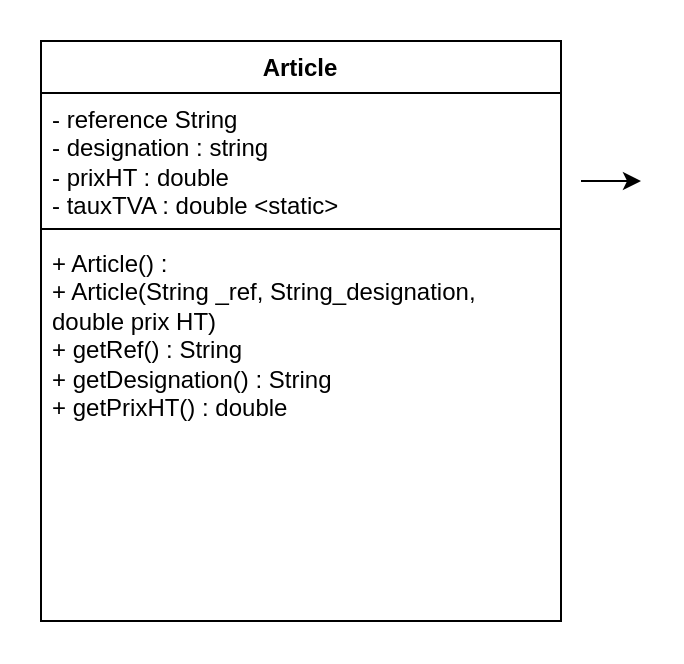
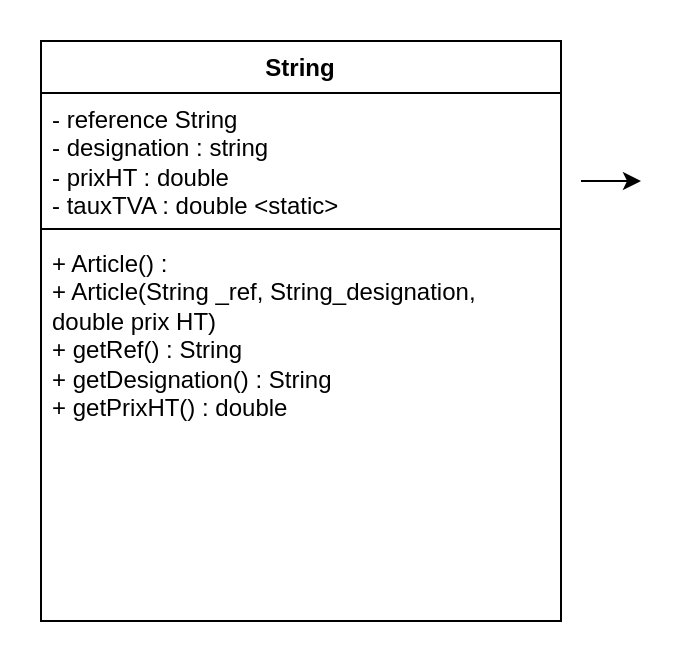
node "Article": label "Article" -> "String"
